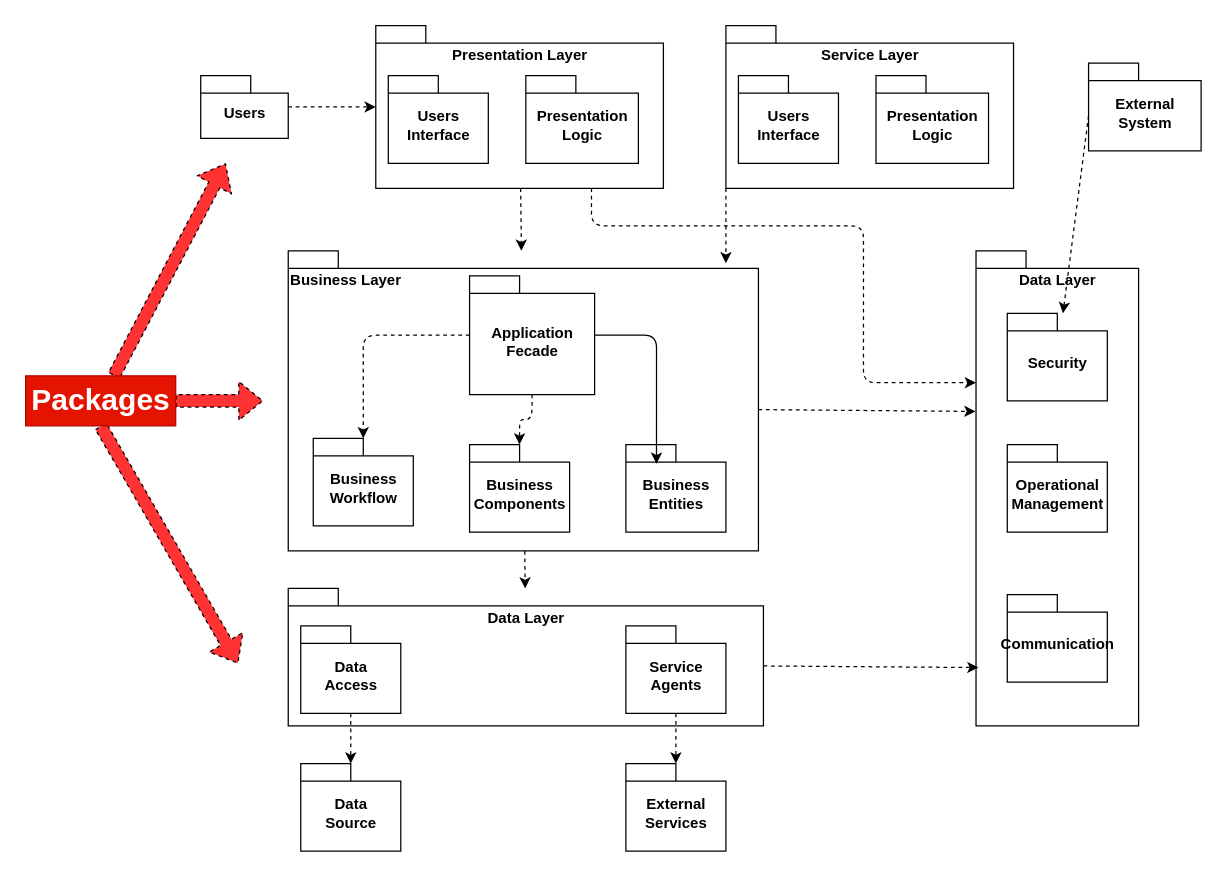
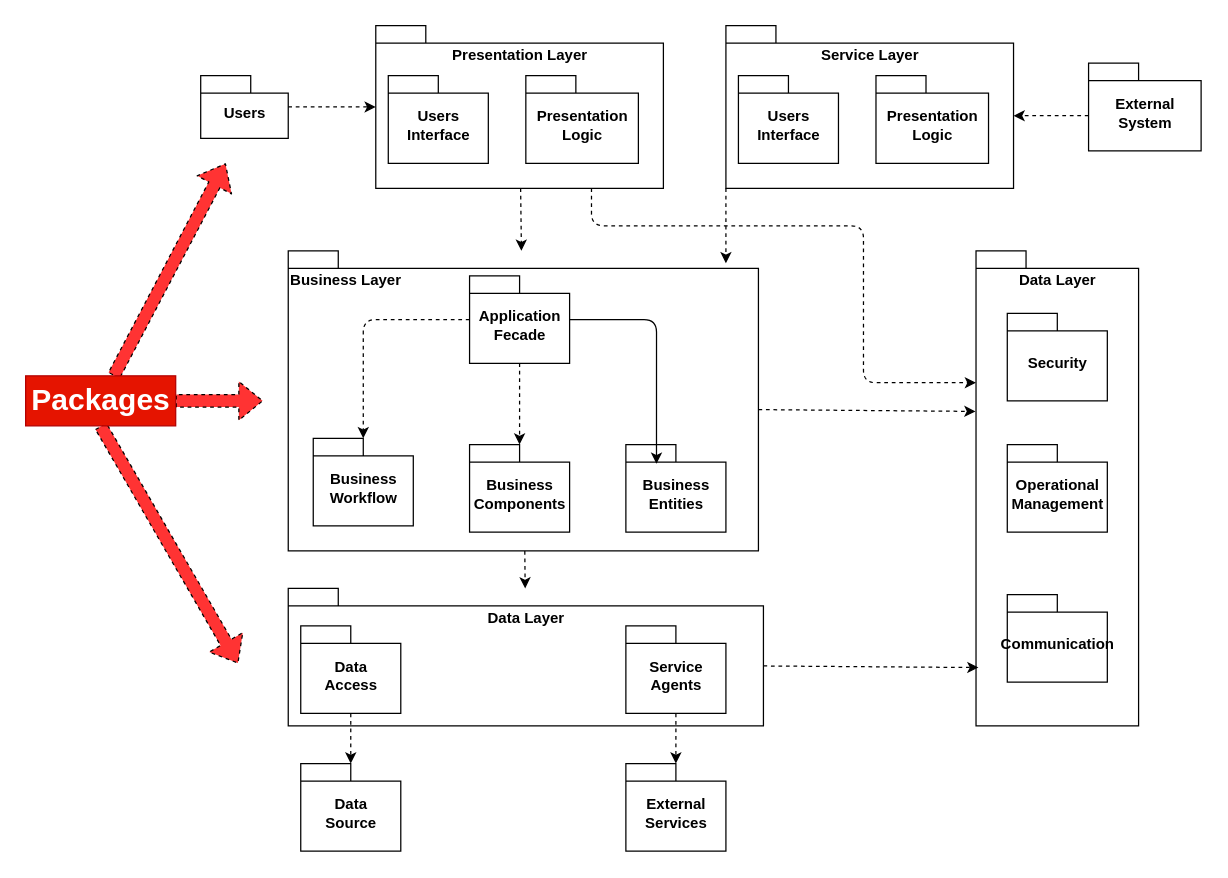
edge "External System" -> "Security": now "External System" -> "Service Layer"
node "Application Fecade": size 125x119 -> 100x88
